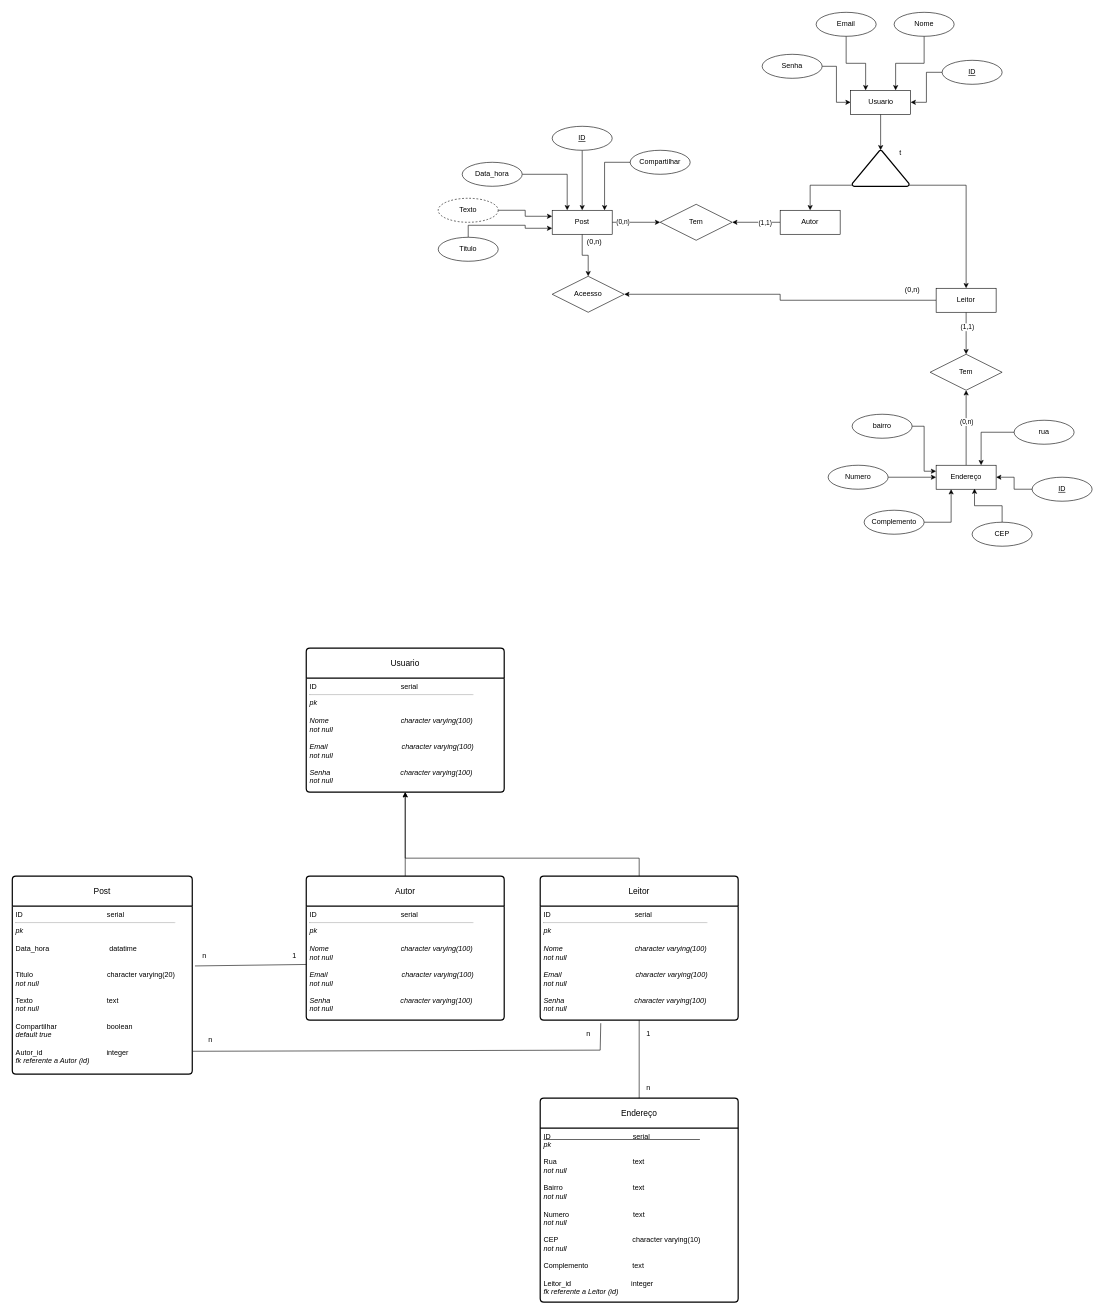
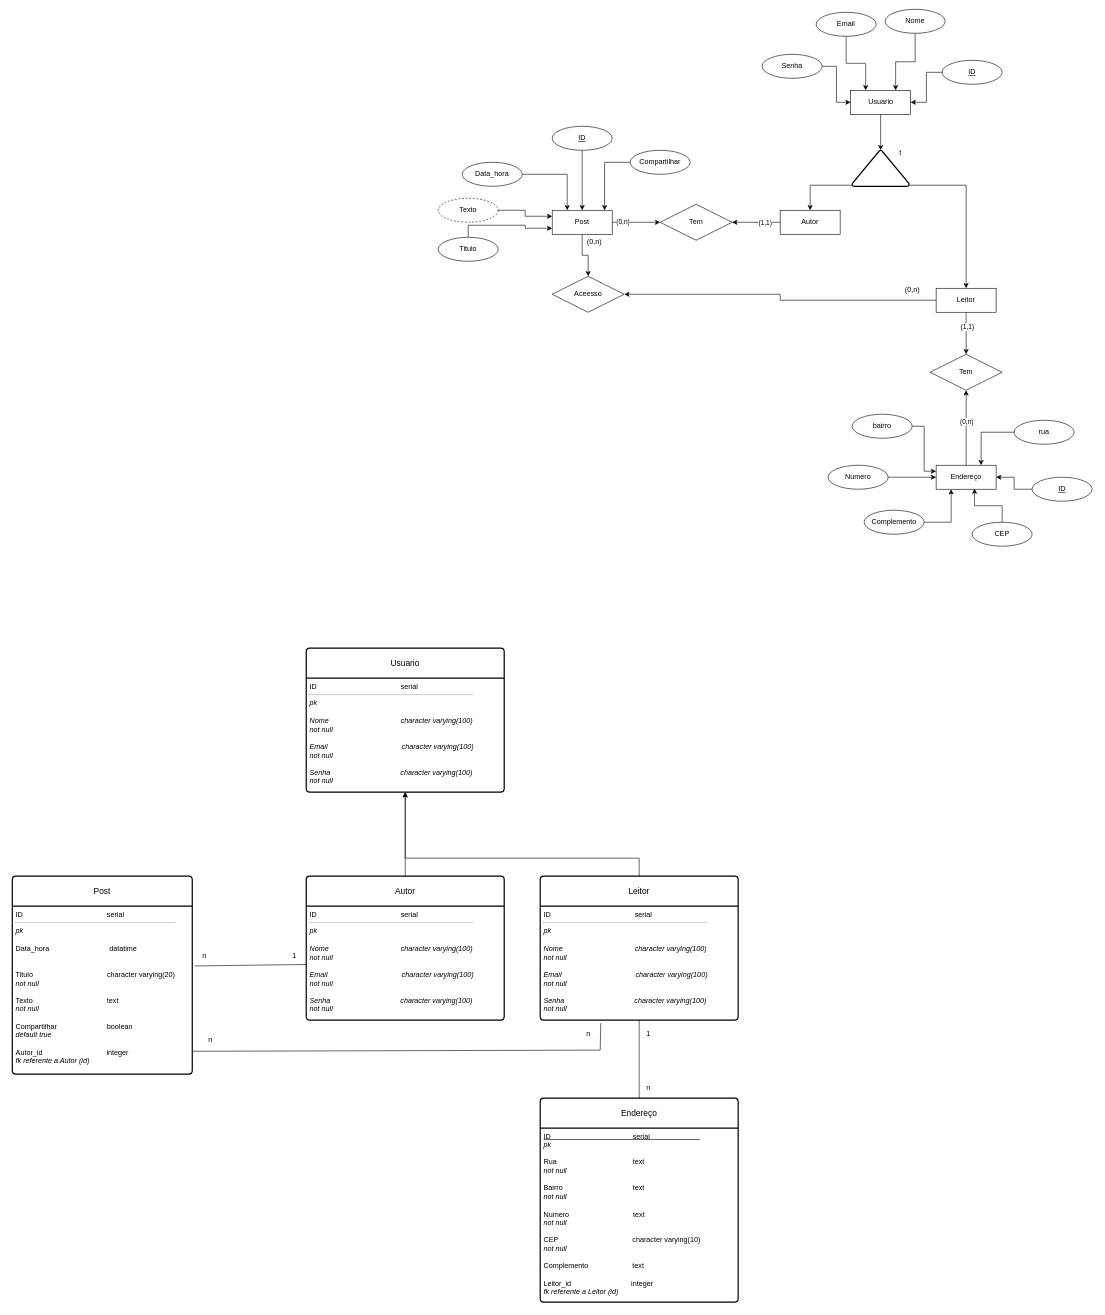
node "Nome": moved (924, 24) -> (915, 21)
